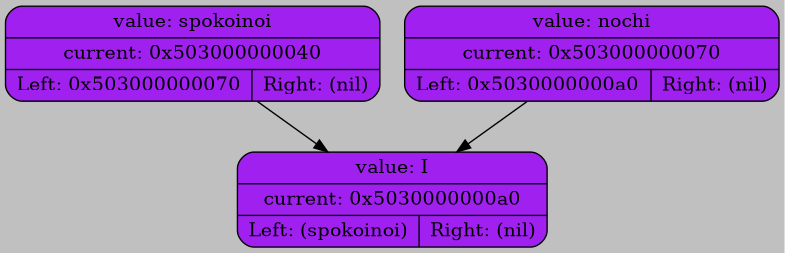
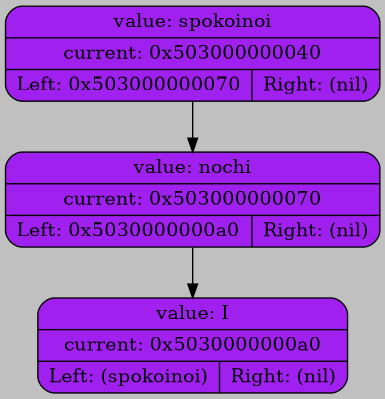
edge "value: spokoinoi" -> "value: I": now "value: spokoinoi" -> "value: nochi"
